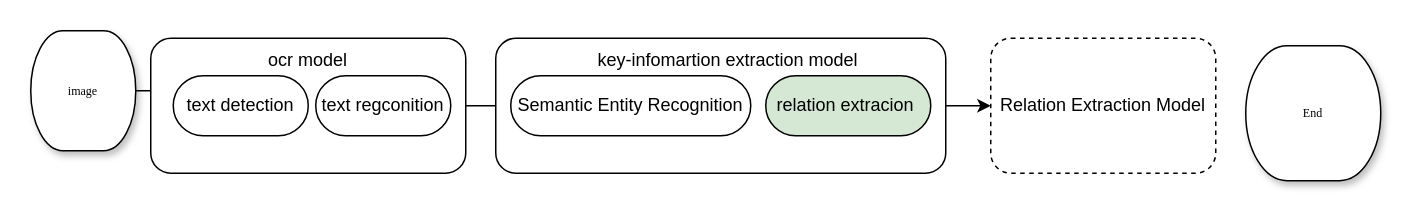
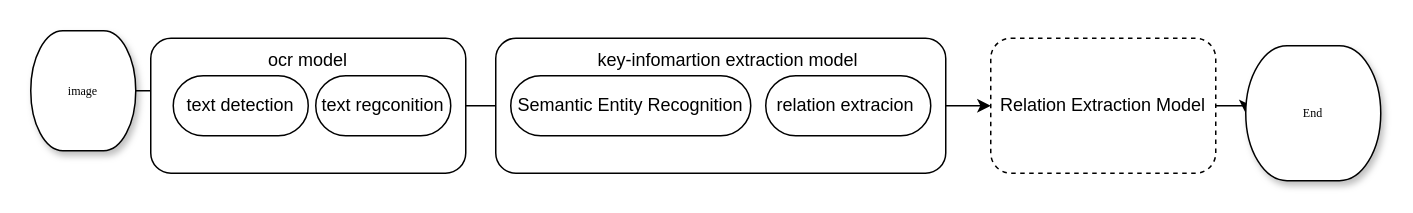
node "relation extracion": fillcolor #d5e8d4 -> #ffffff
edge "Relation Extraction Model" -> "End": added
